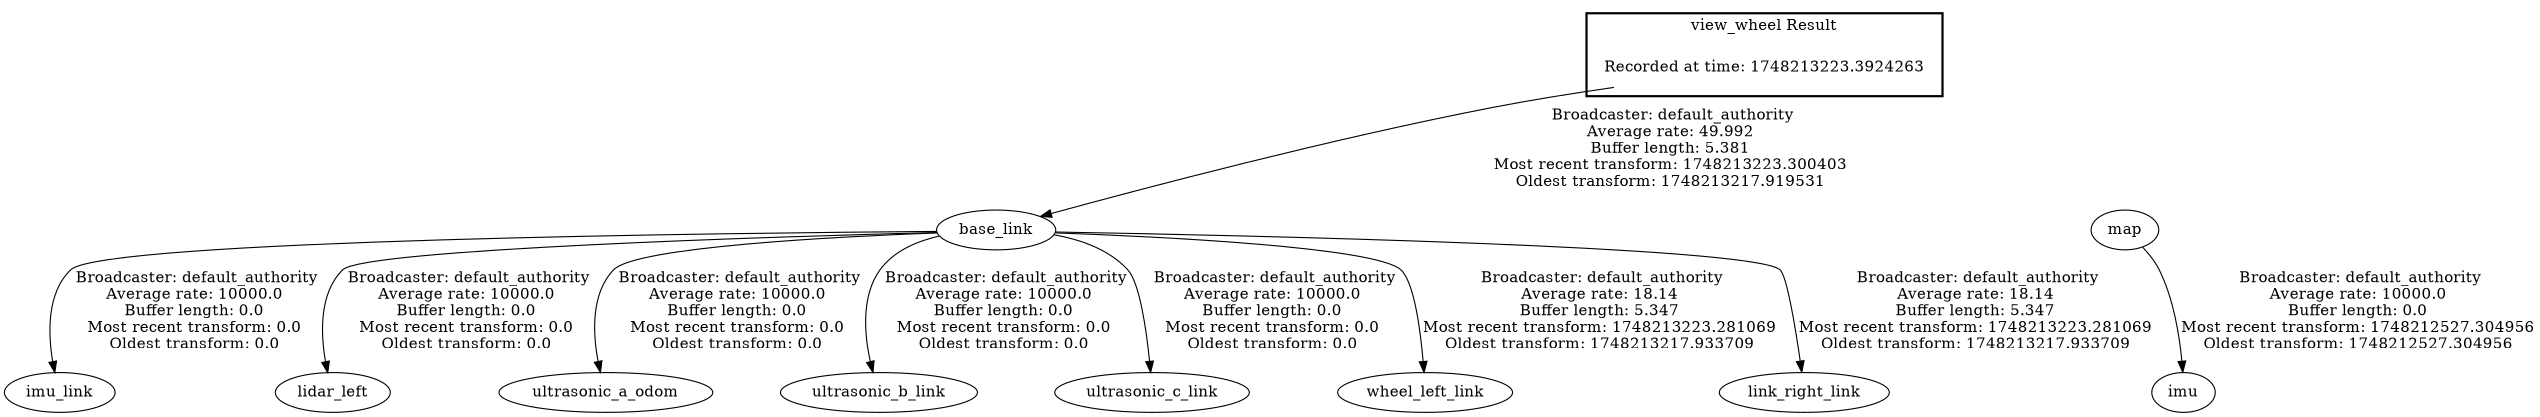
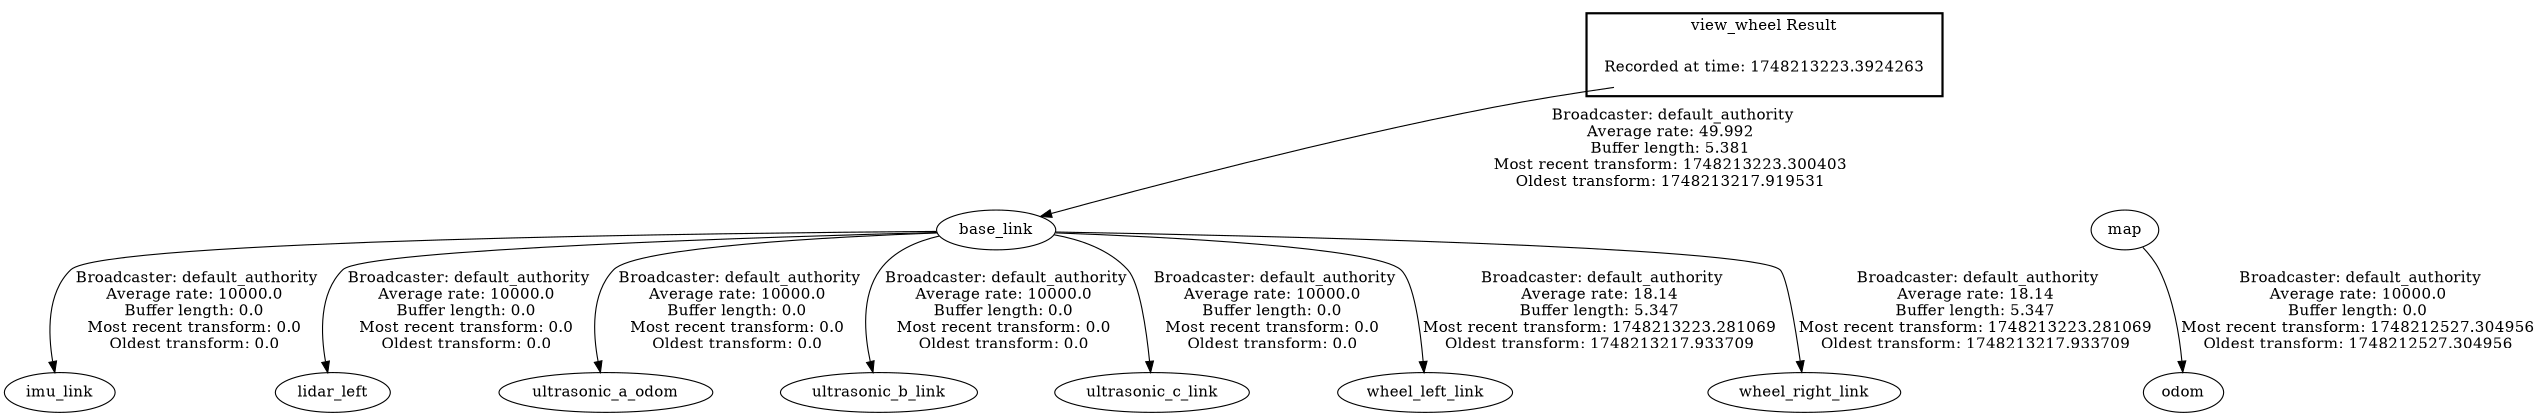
node "link_right_link": label "link_right_link" -> "wheel_right_link"
node "imu": label "imu" -> "odom"
